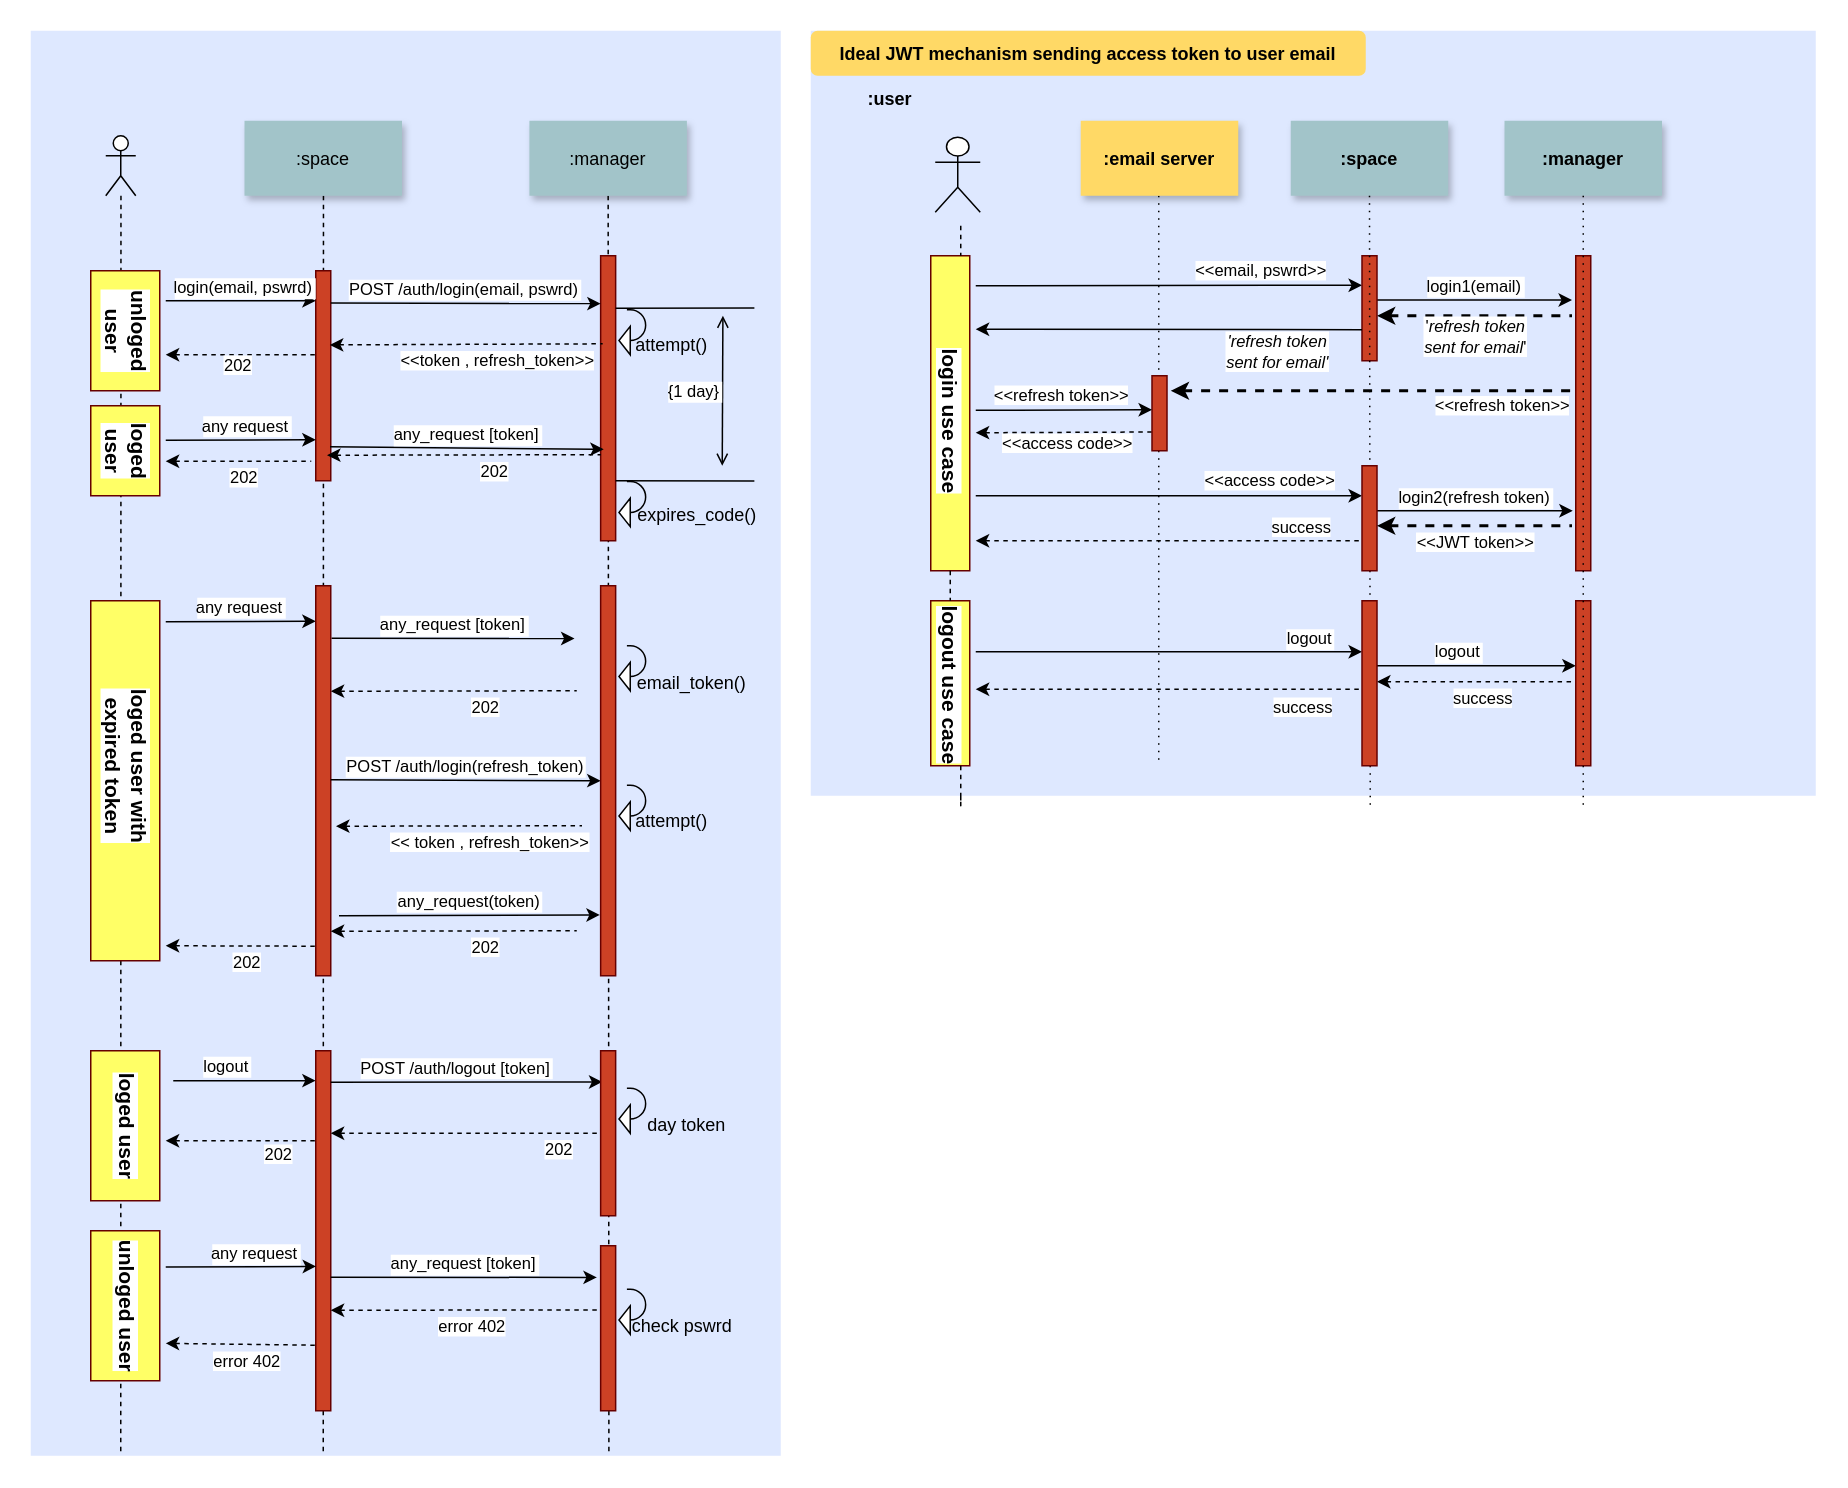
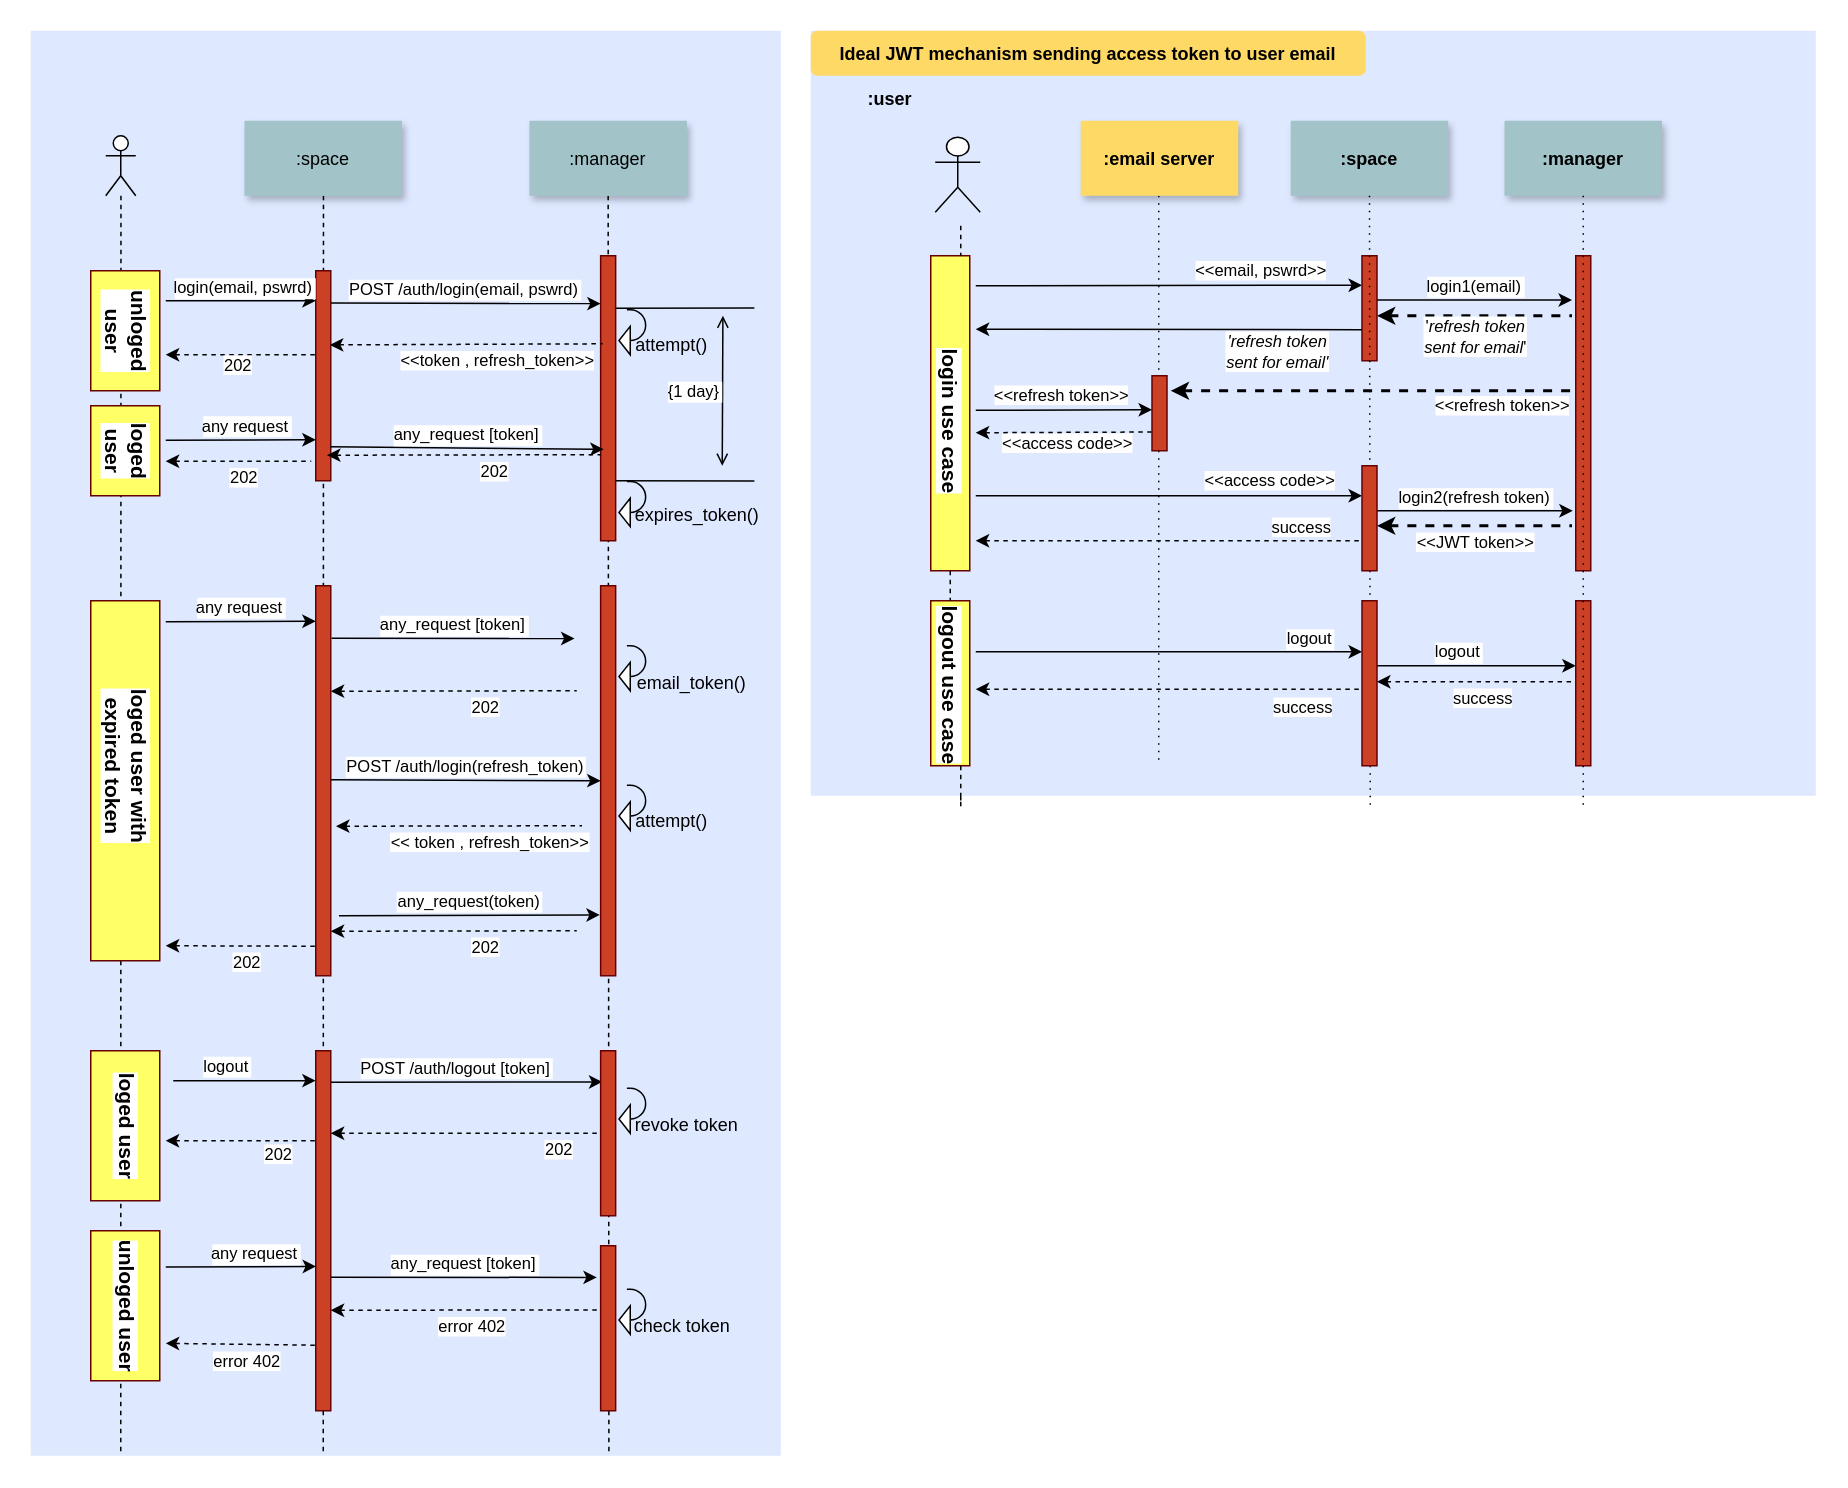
node "expires_code()": label "expires_code()" -> "expires_token()"
node "day token": label "day token" -> "revoke token"
node "check pswrd": label "check pswrd" -> "check token"
